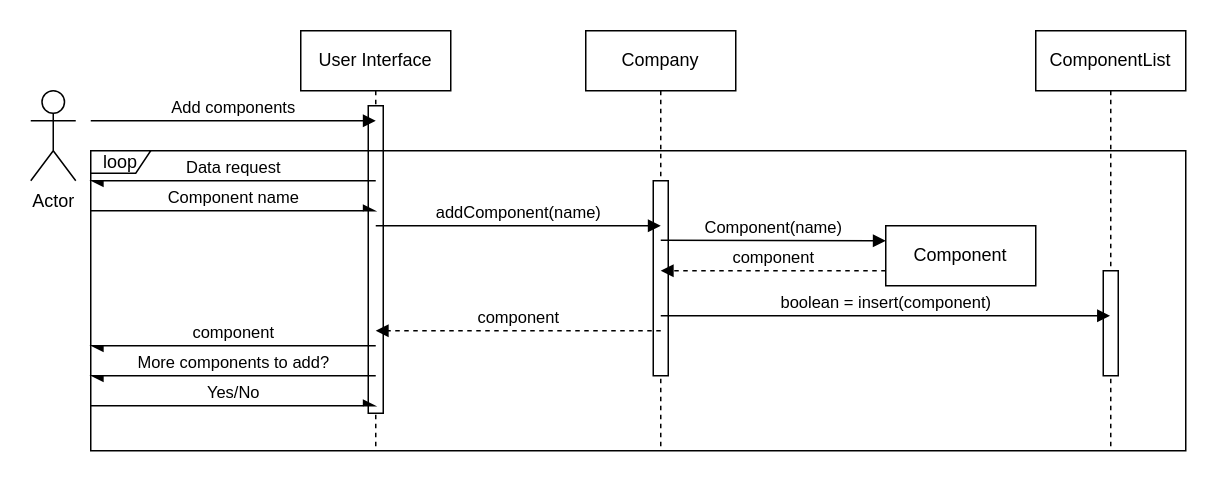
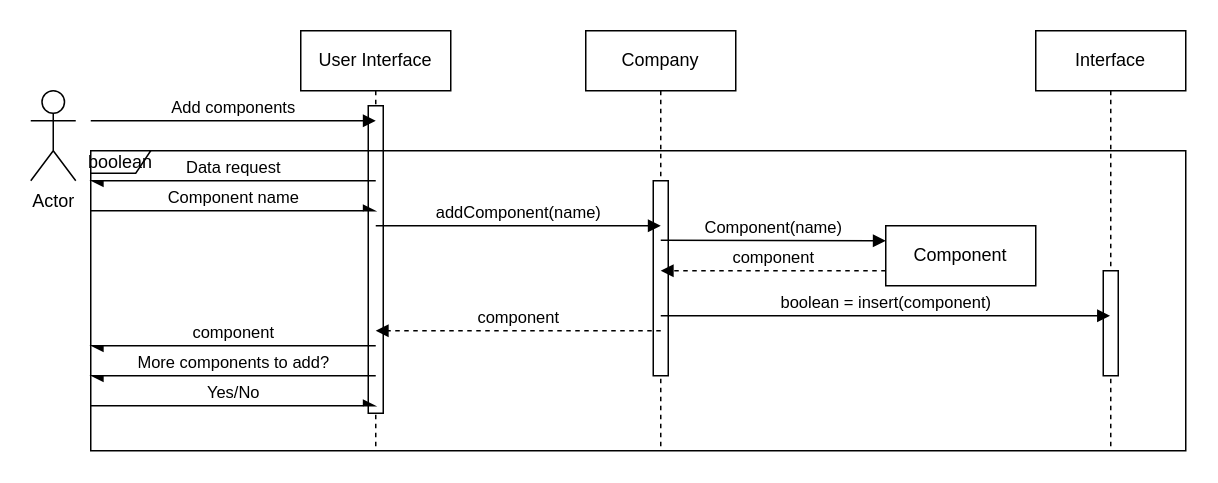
node "ComponentList": label "ComponentList" -> "Interface"
node "loop": label "loop" -> "boolean"
